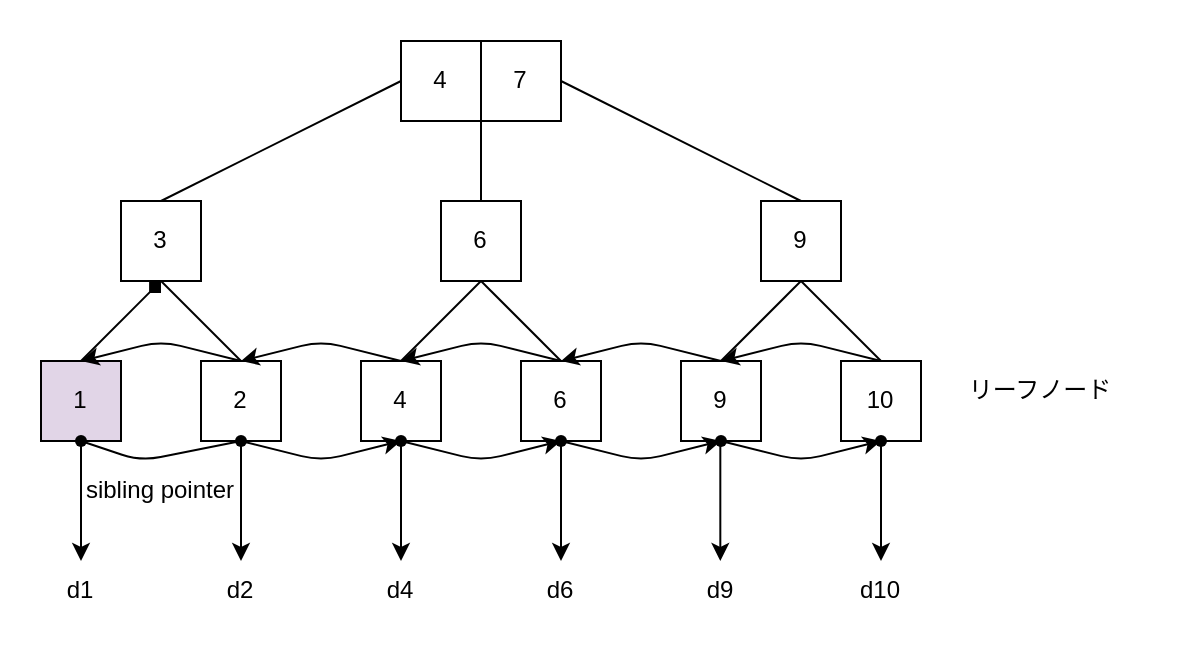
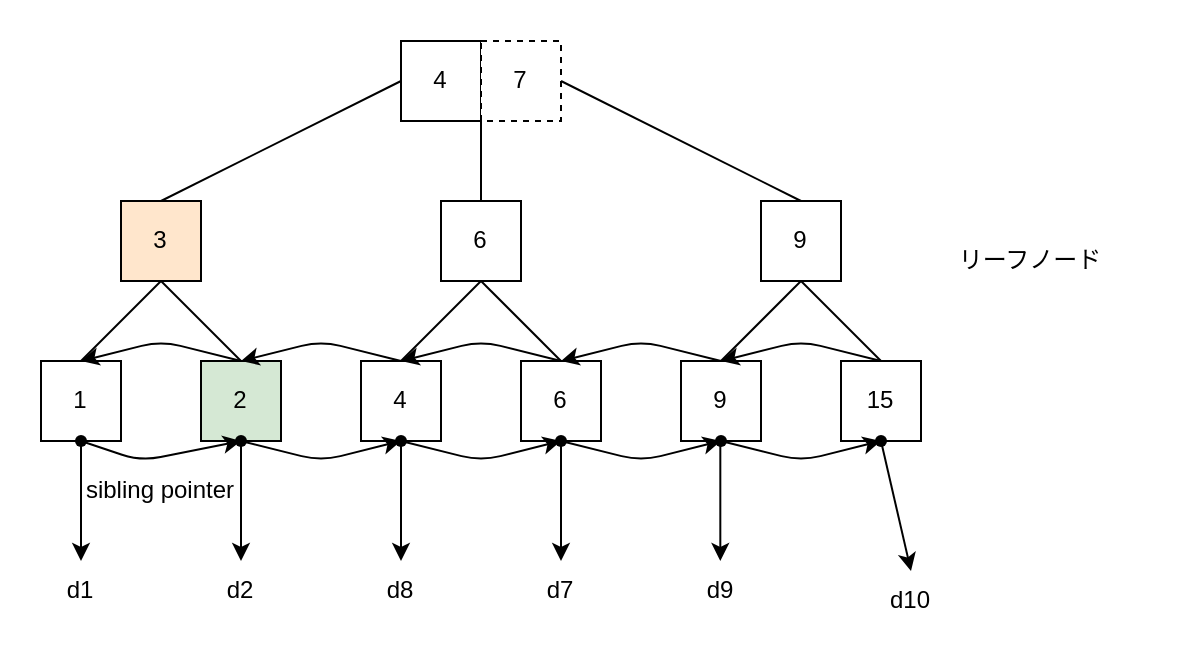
node "7": style solid -> dashed
node "3": fillcolor #ffffff -> #ffe6cc
edge "1" -> "3": arrowhead diamond -> none
node "リーフノード": moved (1041, 391) -> (1031, 261)
node "1": fillcolor #e1d5e7 -> #ffffff
node "2": fillcolor #ffffff -> #d5e8d4
node "10": label "10" -> "15"
edge "1" -- "2": arrowhead none -> classic
node "d4": label "d4" -> "d8"
node "d6": label "d6" -> "d7"
node "d10": moved (881, 591) -> (911, 601)
